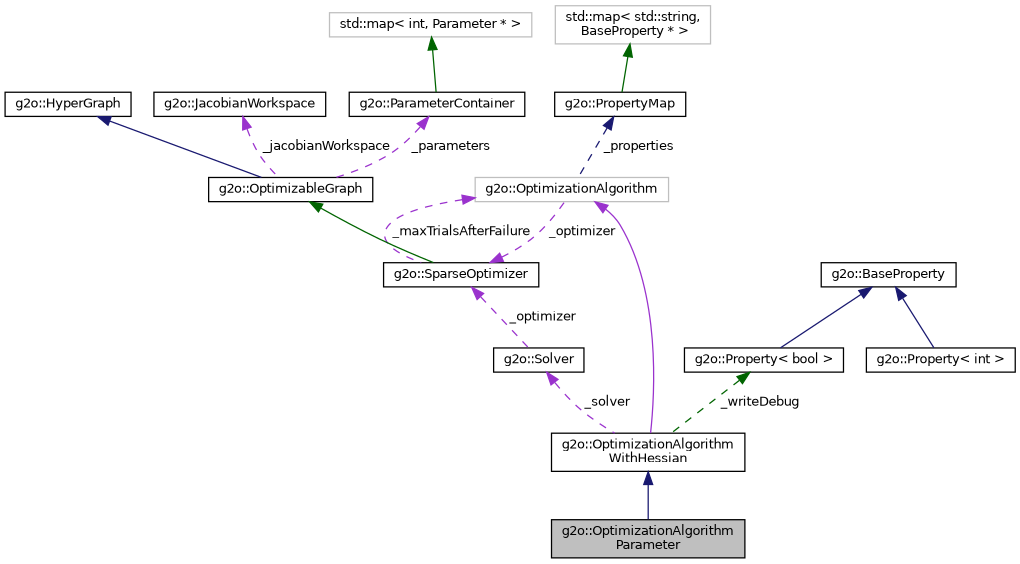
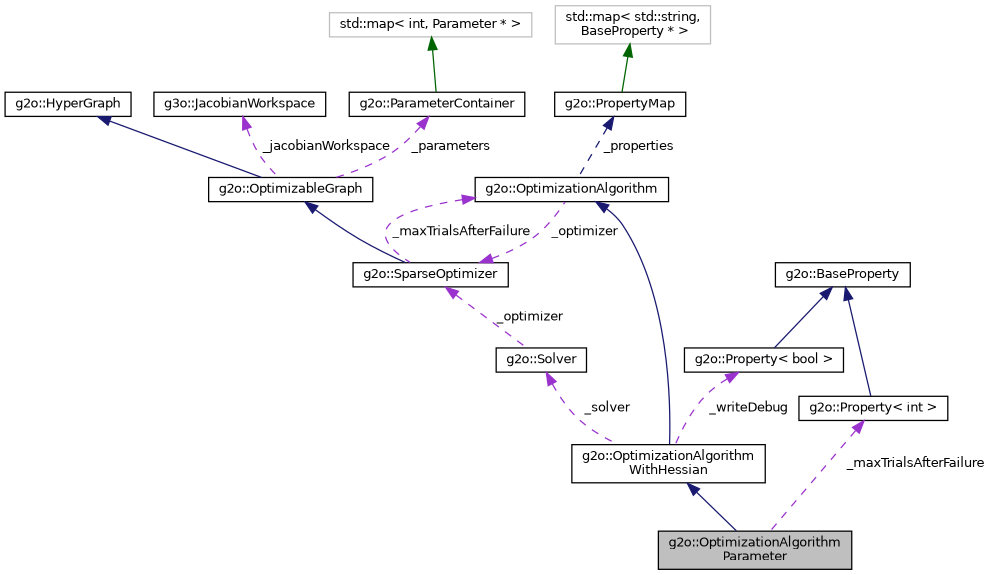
node "g2o::JacobianWorkspace": label "g2o::JacobianWorkspace" -> "g3o::JacobianWorkspace"
node "g2o::OptimizationAlgorithm": color grey75 -> black
edge "g2o::SparseOptimizer" -> "g2o::OptimizableGraph": color darkgreen -> midnightblue
edge "g2o::OptimizationAlgorithm WithHessian" -> "g2o::OptimizationAlgorithm": color darkorchid3 -> midnightblue
edge "g2o::OptimizationAlgorithm WithHessian" -> "g2o::Property< bool >": color darkgreen -> darkorchid3
edge "g2o::OptimizationAlgorithm Parameter" -> "g2o::Property< int >": added, label "_maxTrialsAfterFailure"
